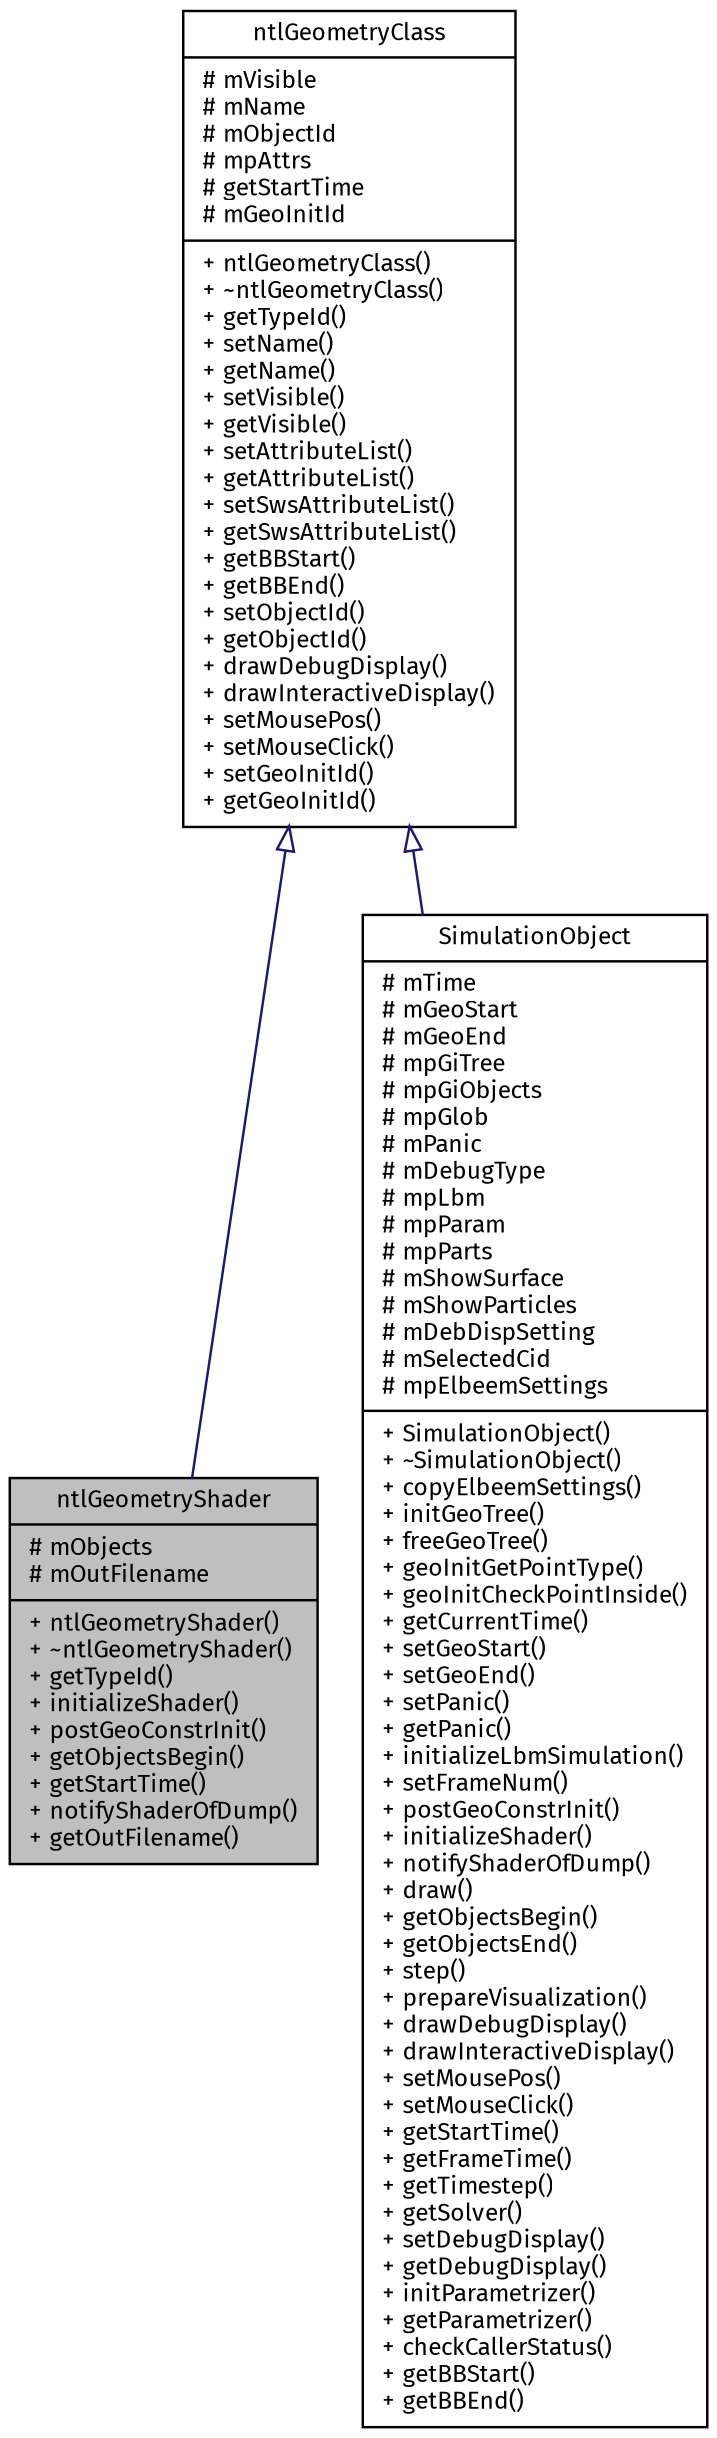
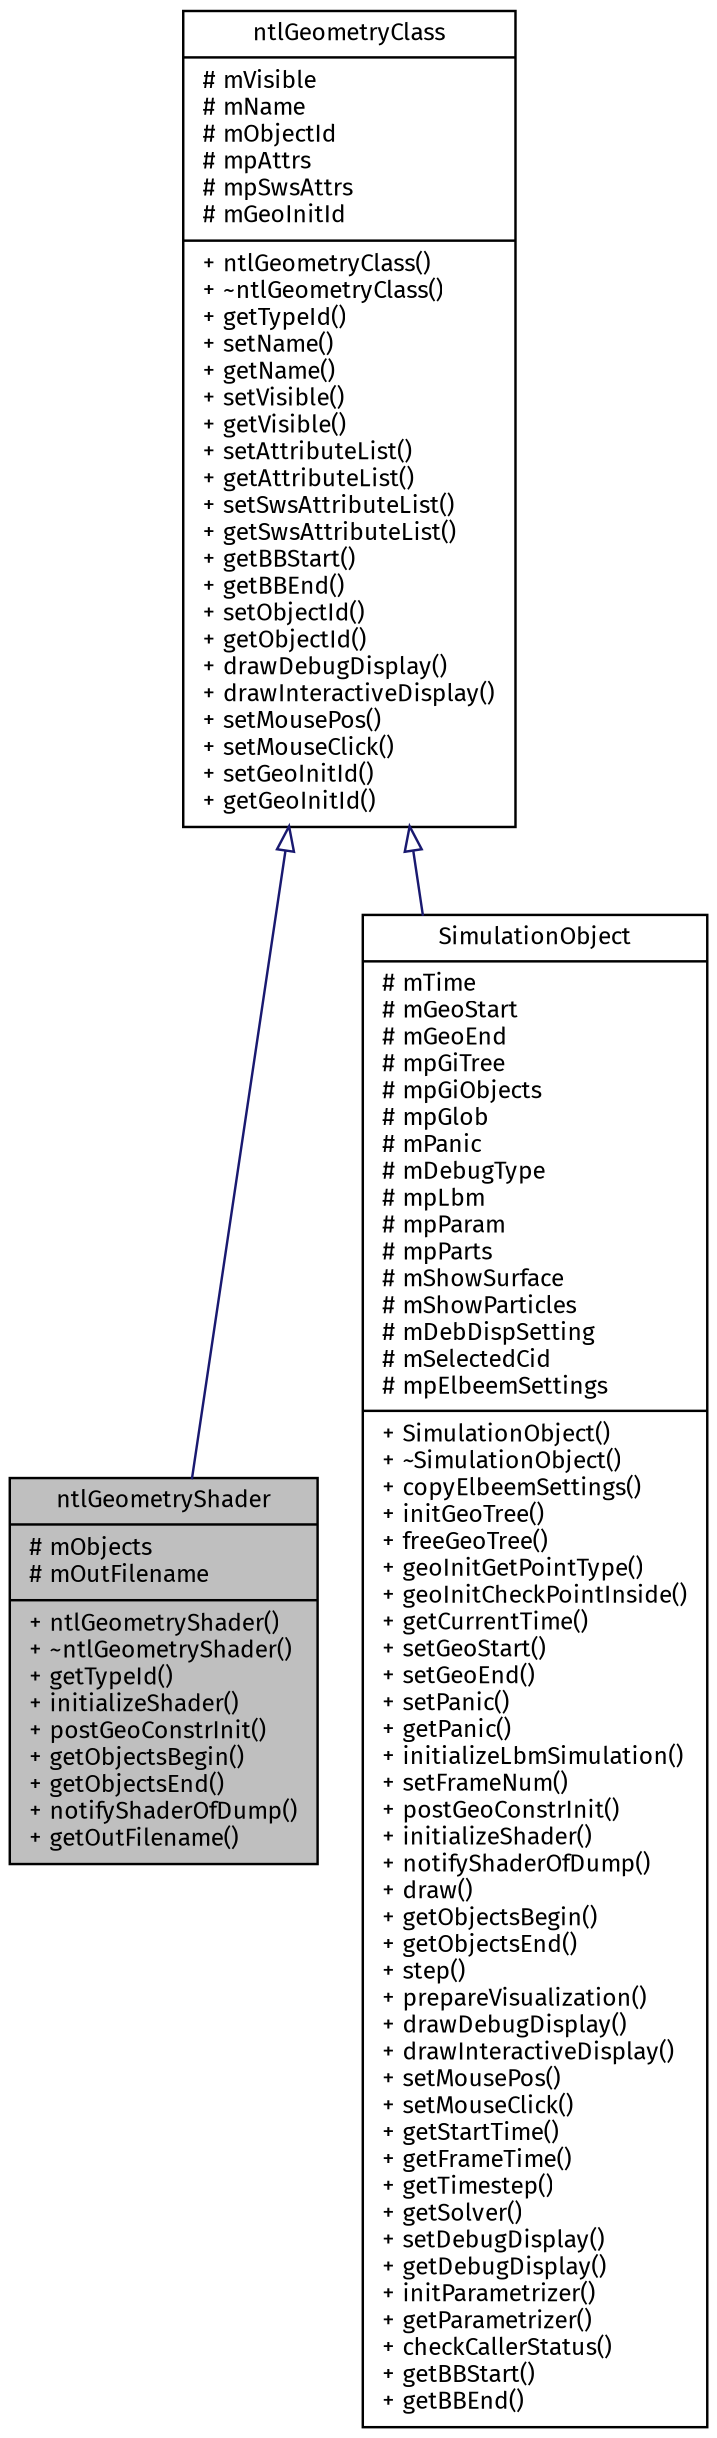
node "ntlGeometryClass": text "# getStartTime" -> "# mpSwsAttrs"
node "ntlGeometryShader": text "+ getStartTime()" -> "+ getObjectsEnd()"
